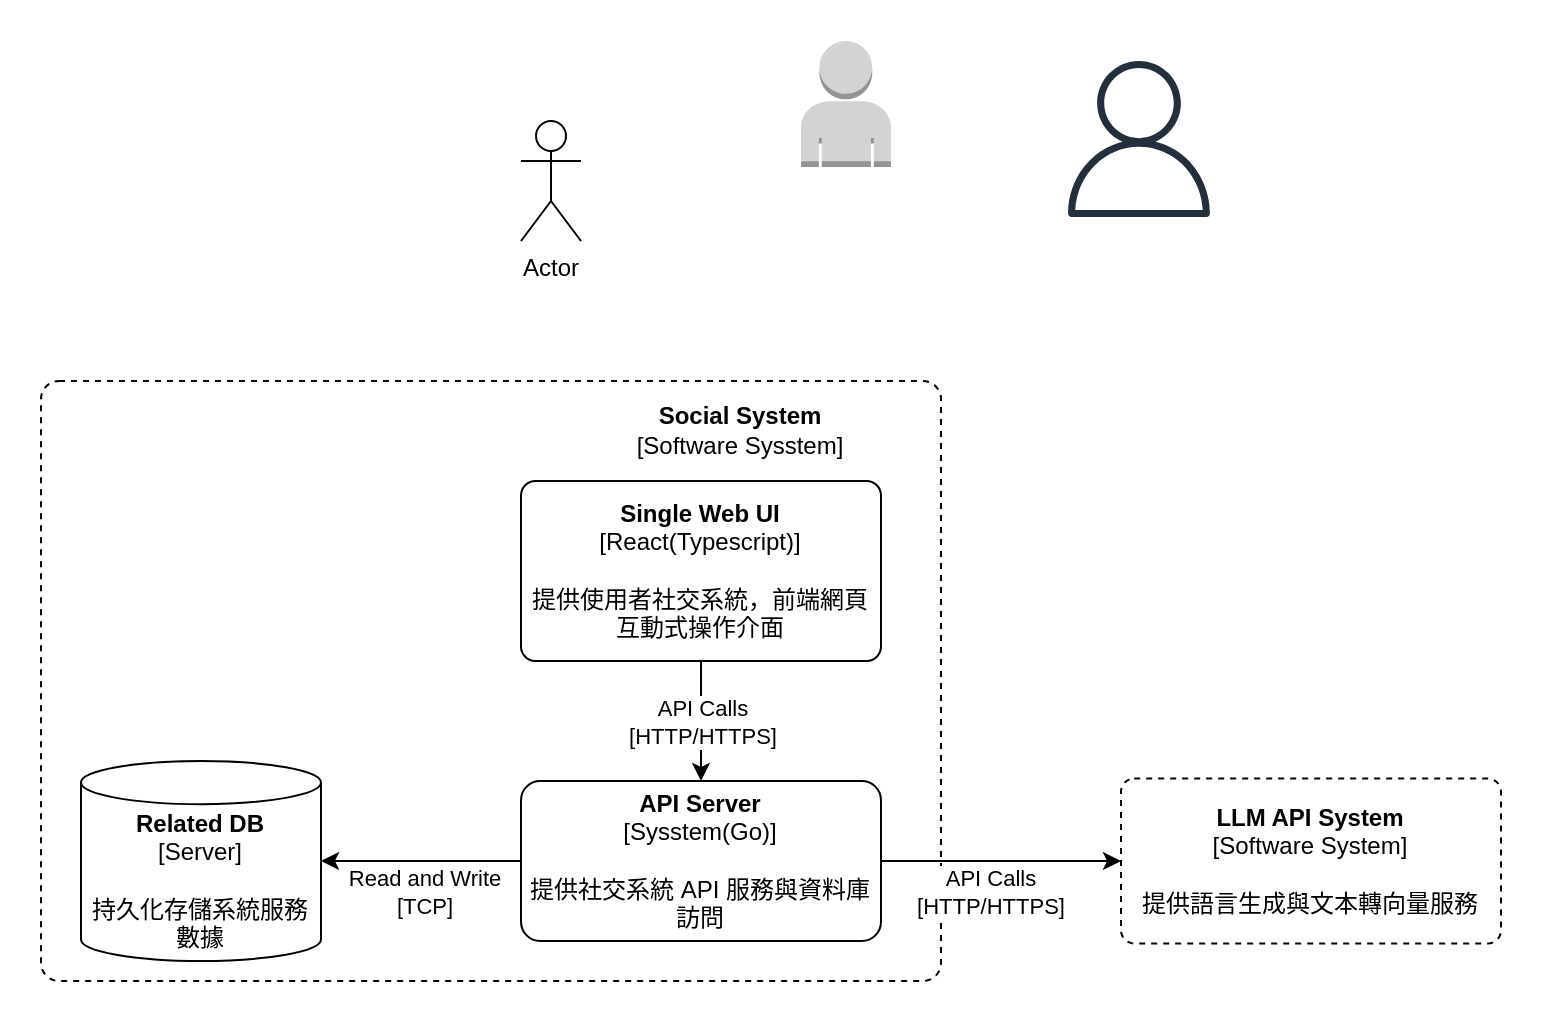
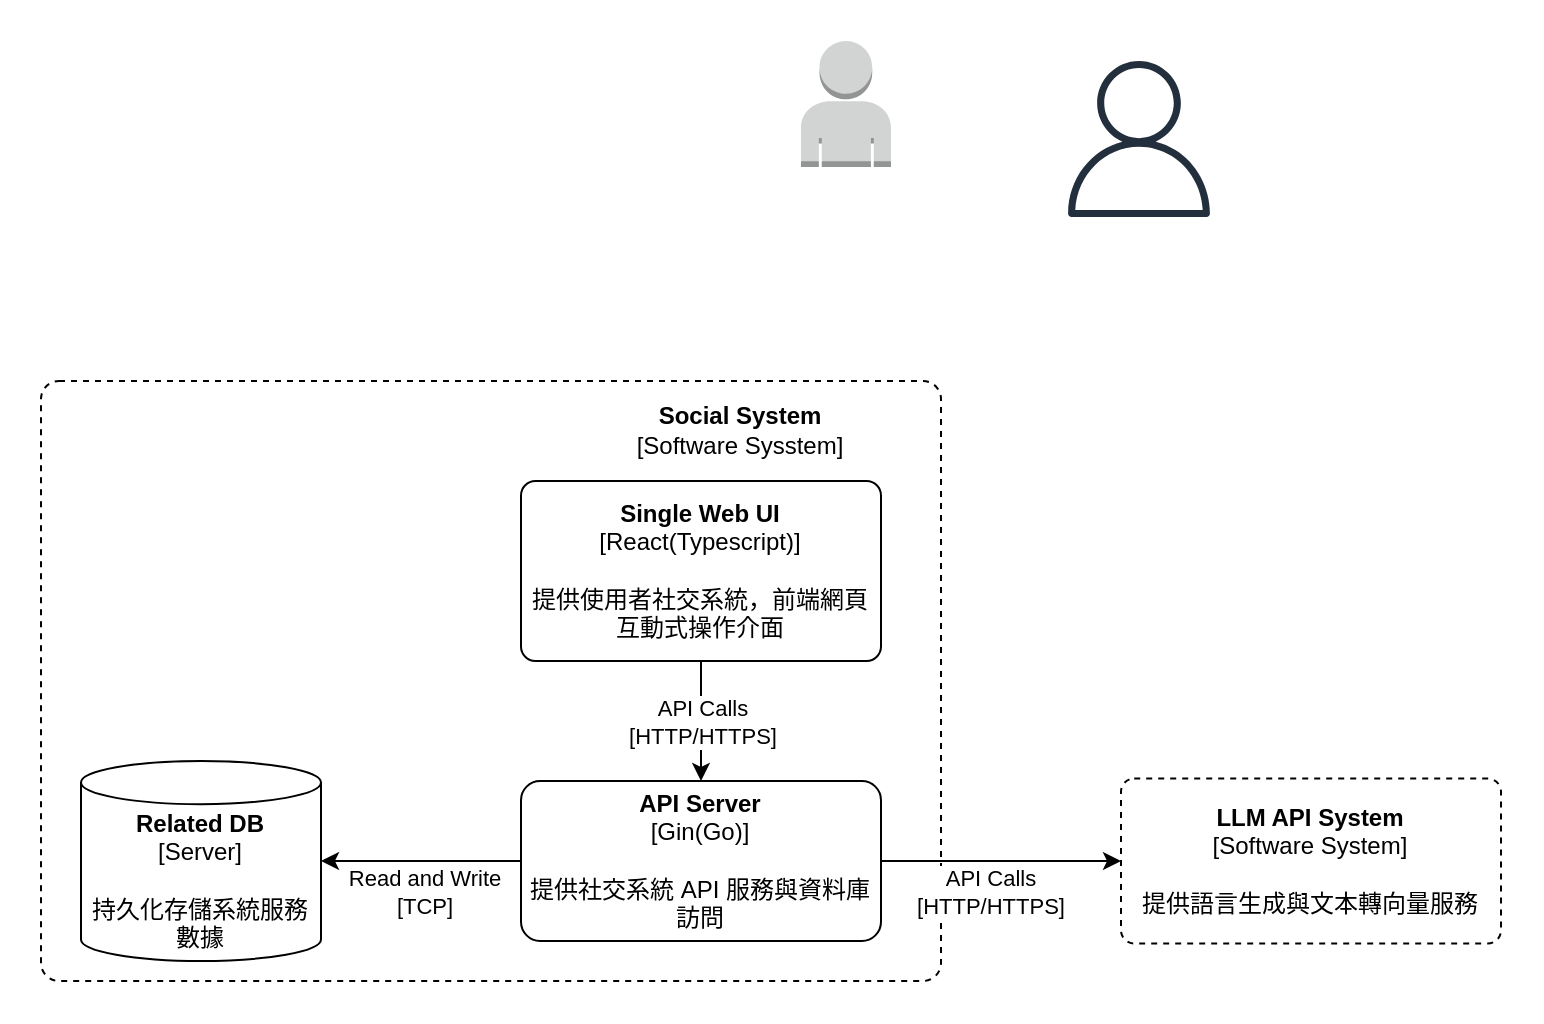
node "Actor": removed
node "API Server [Sysstem(Go)] 提供社交系統 API 服務與資料庫訪問": label "API Server [Sysstem(Go)] 提供社交系統 API 服務與資料庫訪問" -> "API Server [Gin(Go)] 提供社交系統 API 服務與資料庫訪問"
